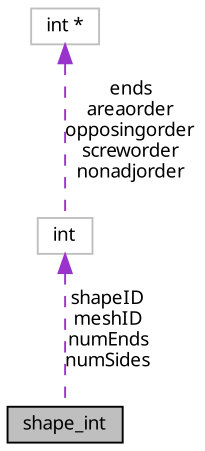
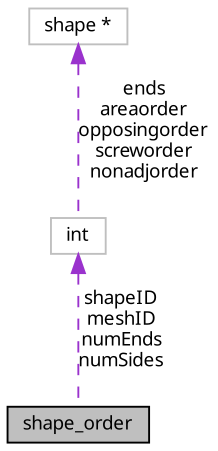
node "int *": label "int *" -> "shape *"
node "shape_int": label "shape_int" -> "shape_order"
